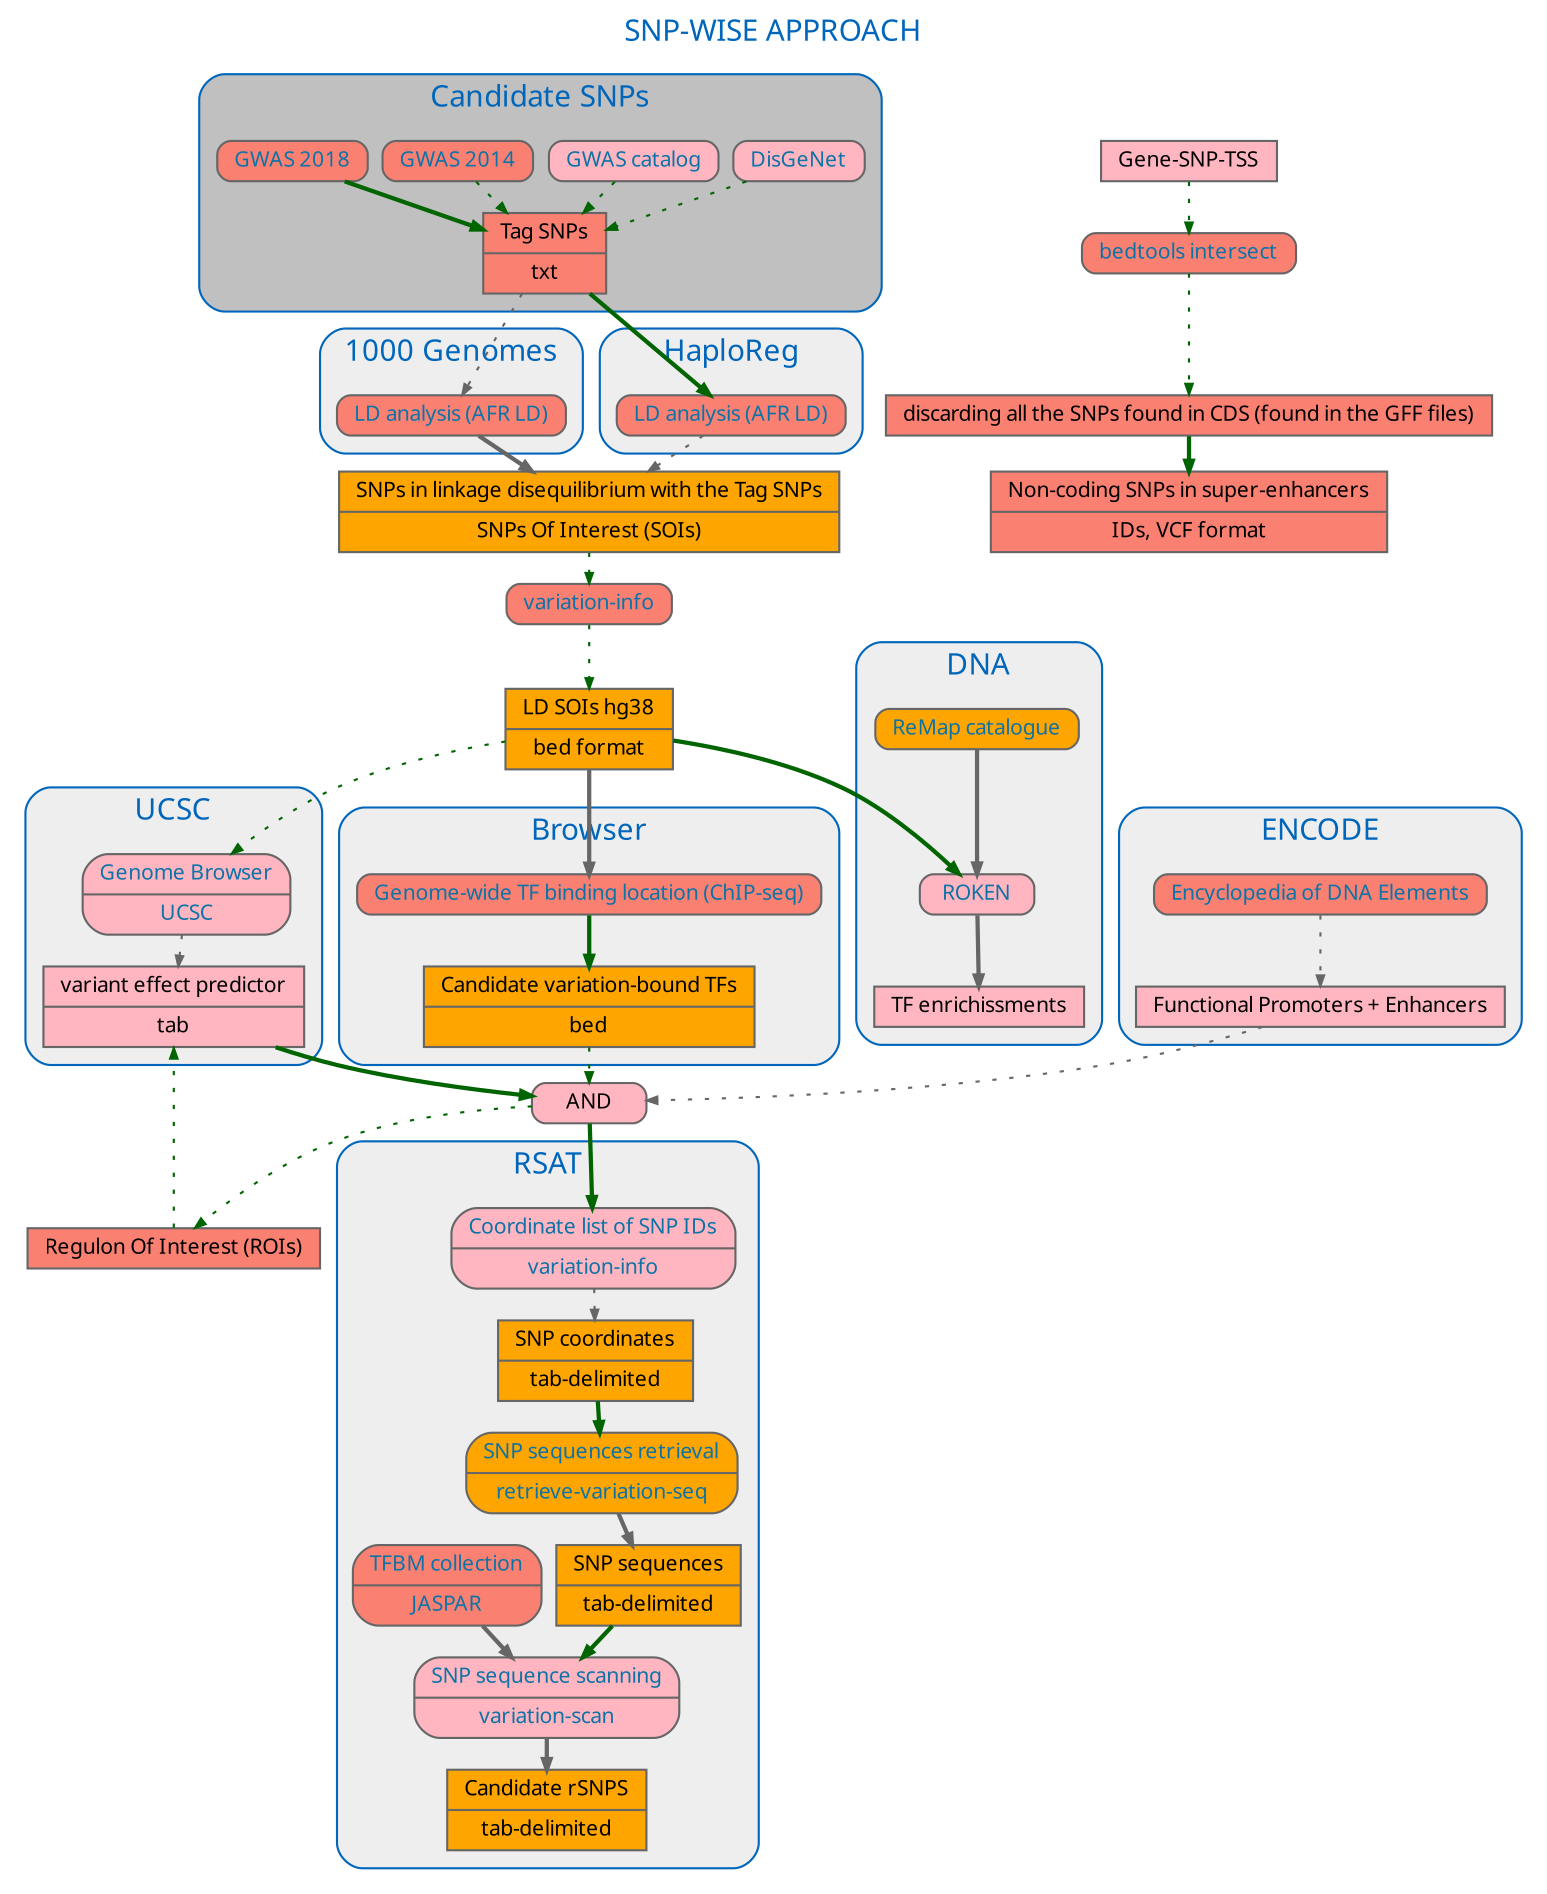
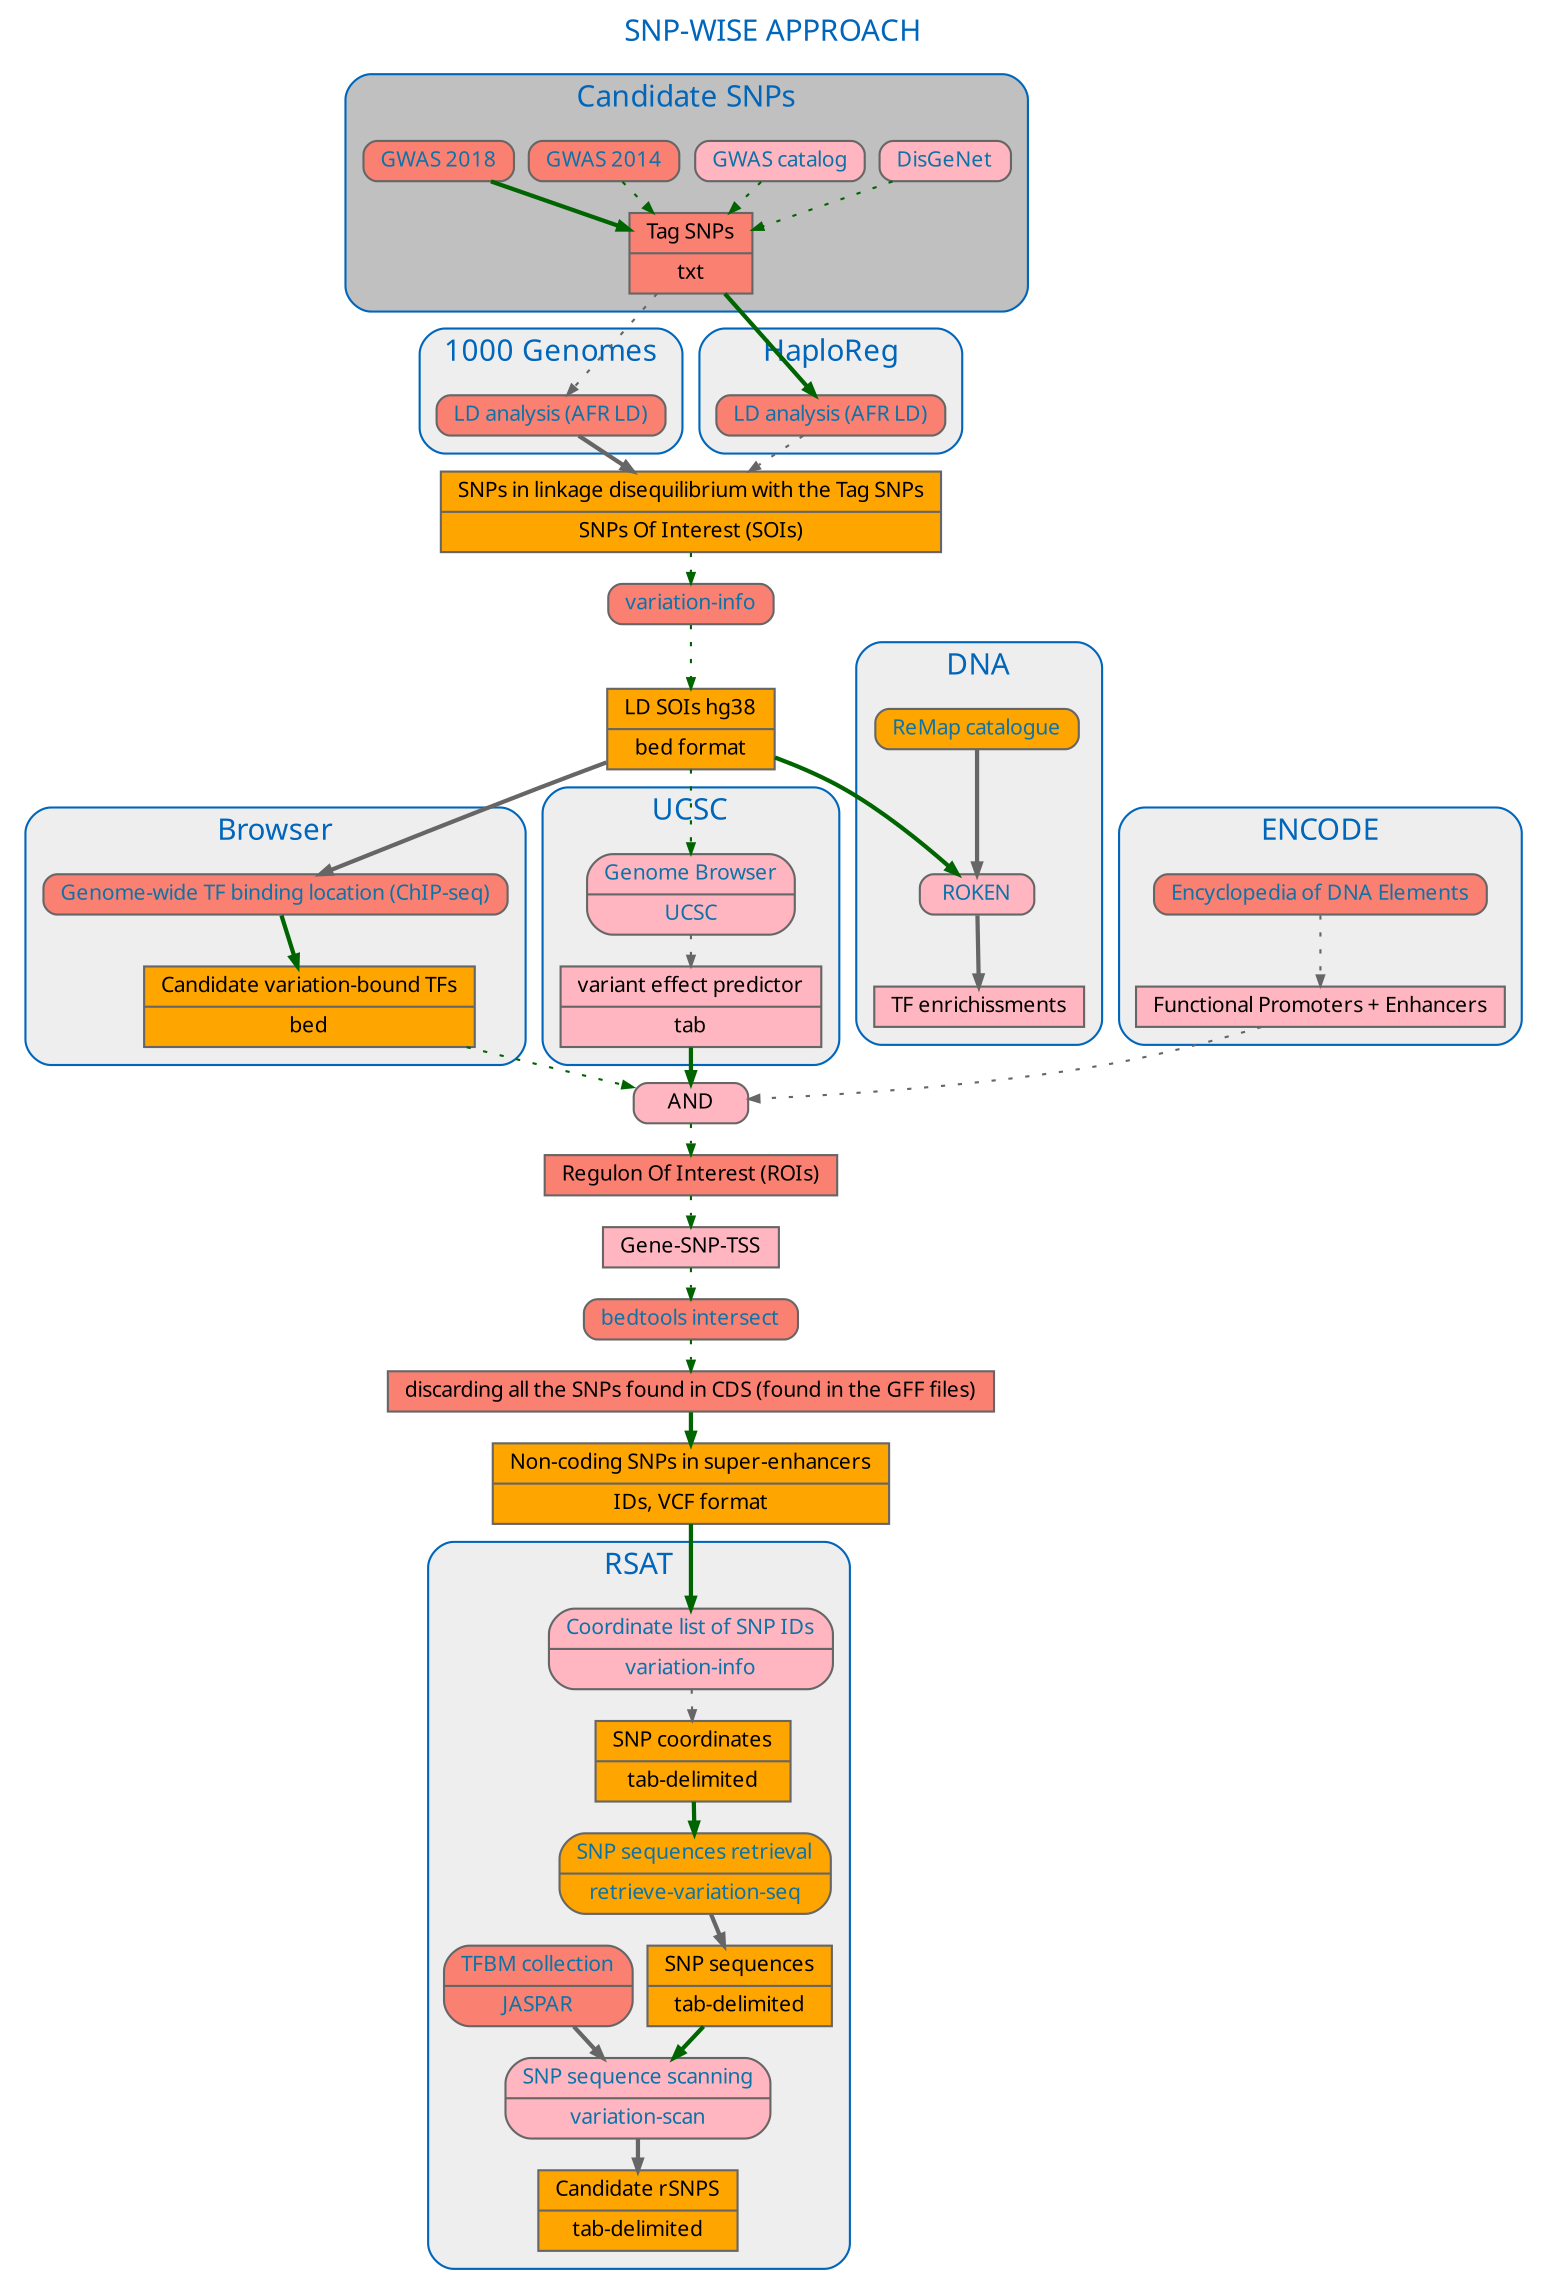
node "Non-coding SNPs in super-enhancers": fillcolor salmon -> orange
edge "Regulon Of Interest (ROIs)" -> "variant effect predictor": now "Regulon Of Interest (ROIs)" -> "Gene-SNP-TSS"
edge "AND" -> "Coordinate list of SNP IDs": now "Non-coding SNPs in super-enhancers" -> "Coordinate list of SNP IDs"
